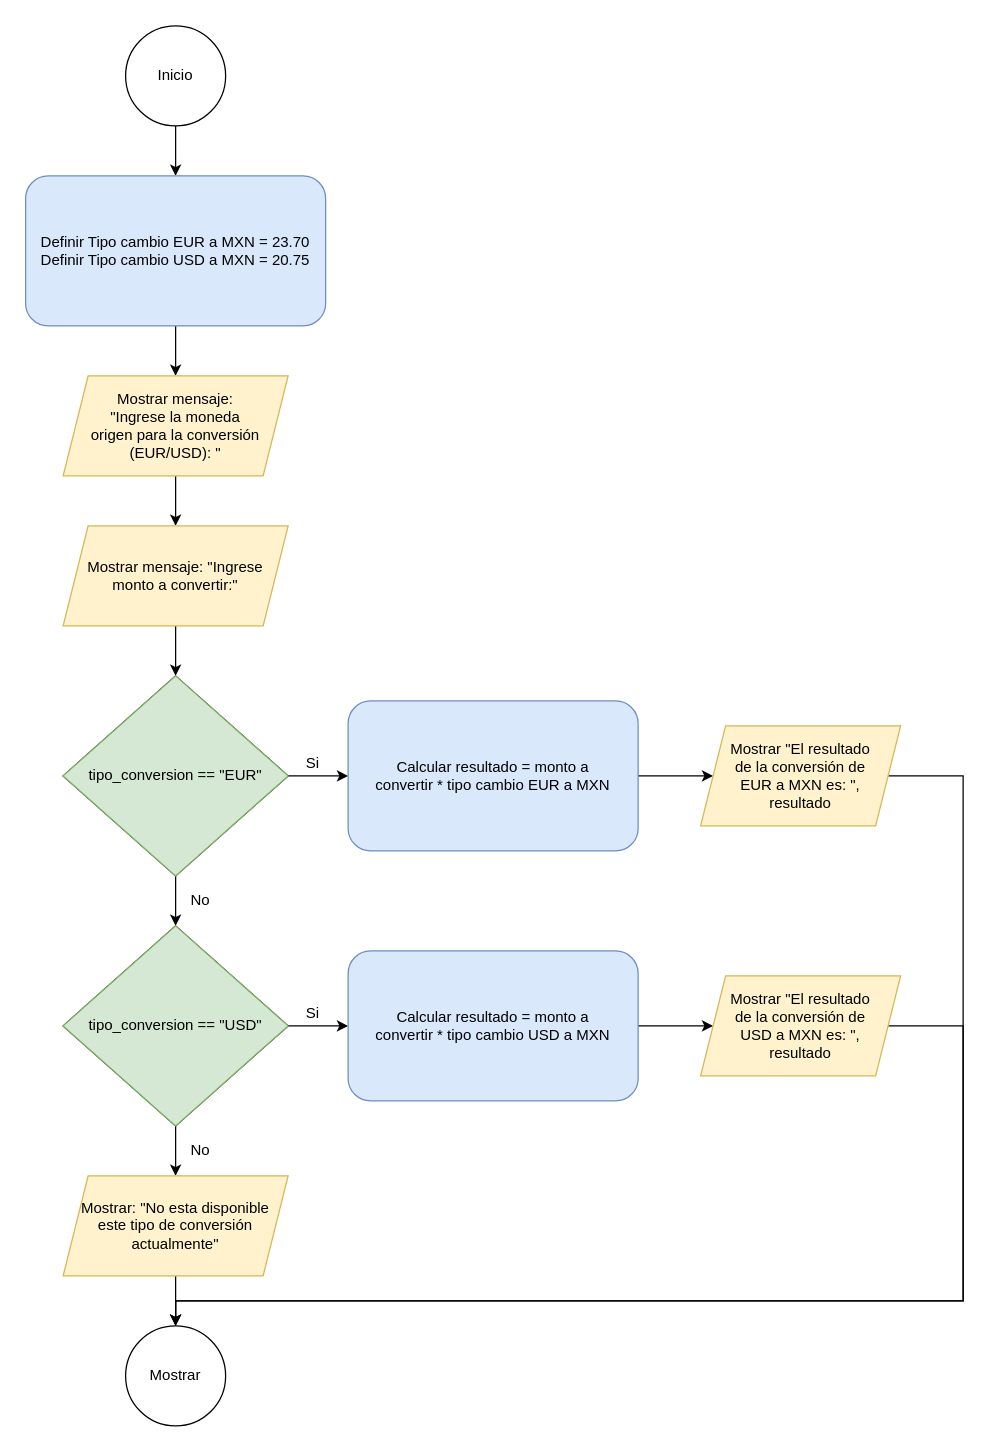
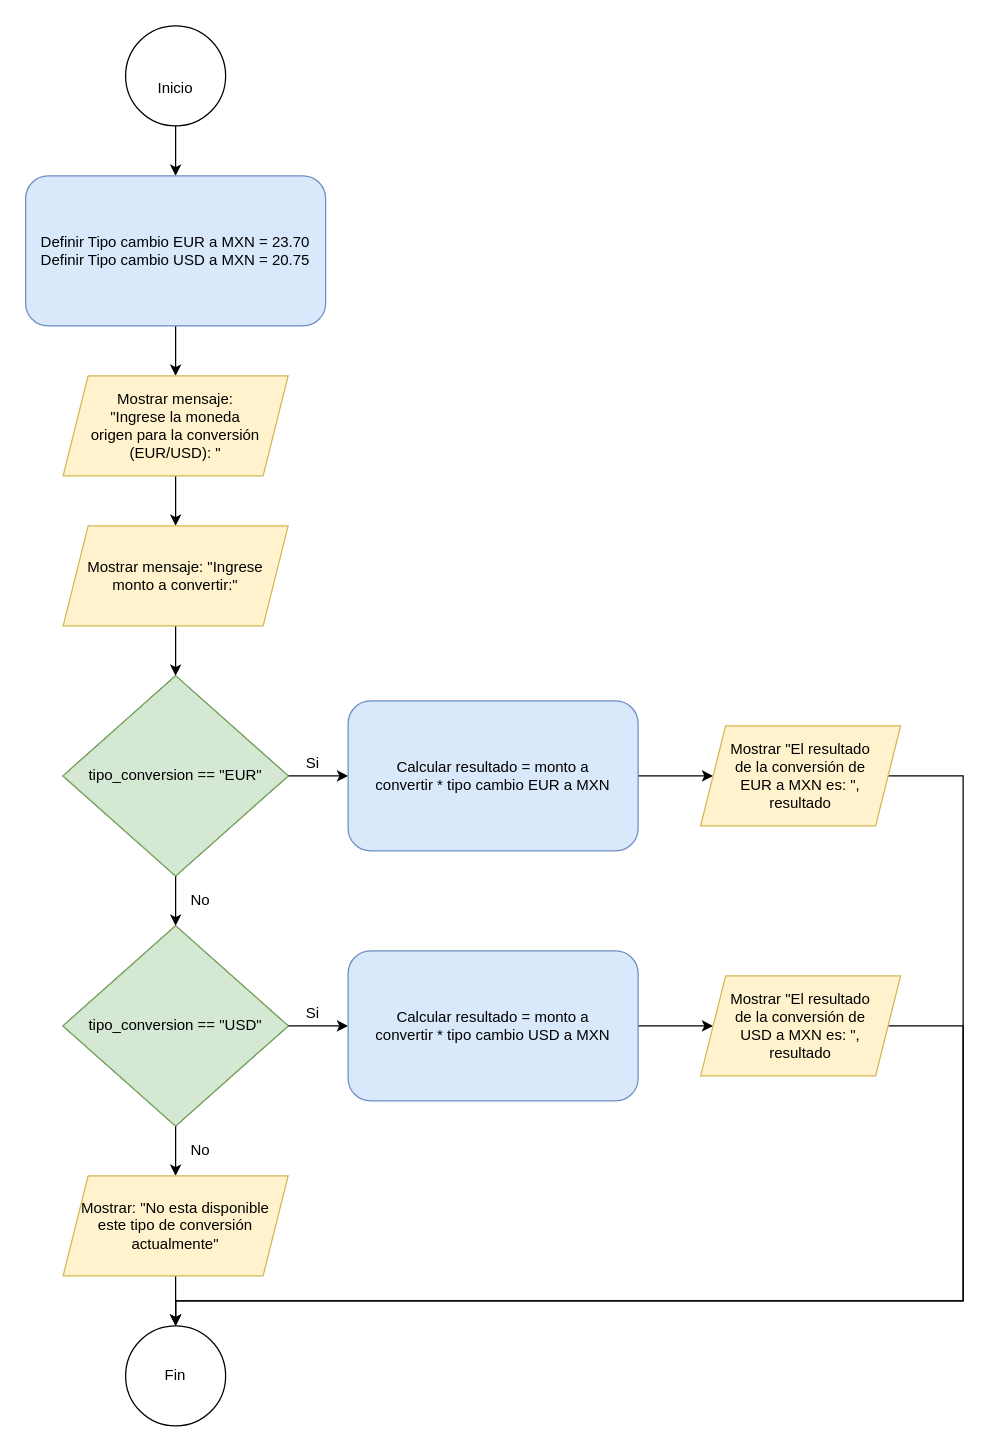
node "Inicio": moved (176, 76) -> (176, 88)
node "Mostrar": label "Mostrar" -> "Fin"
